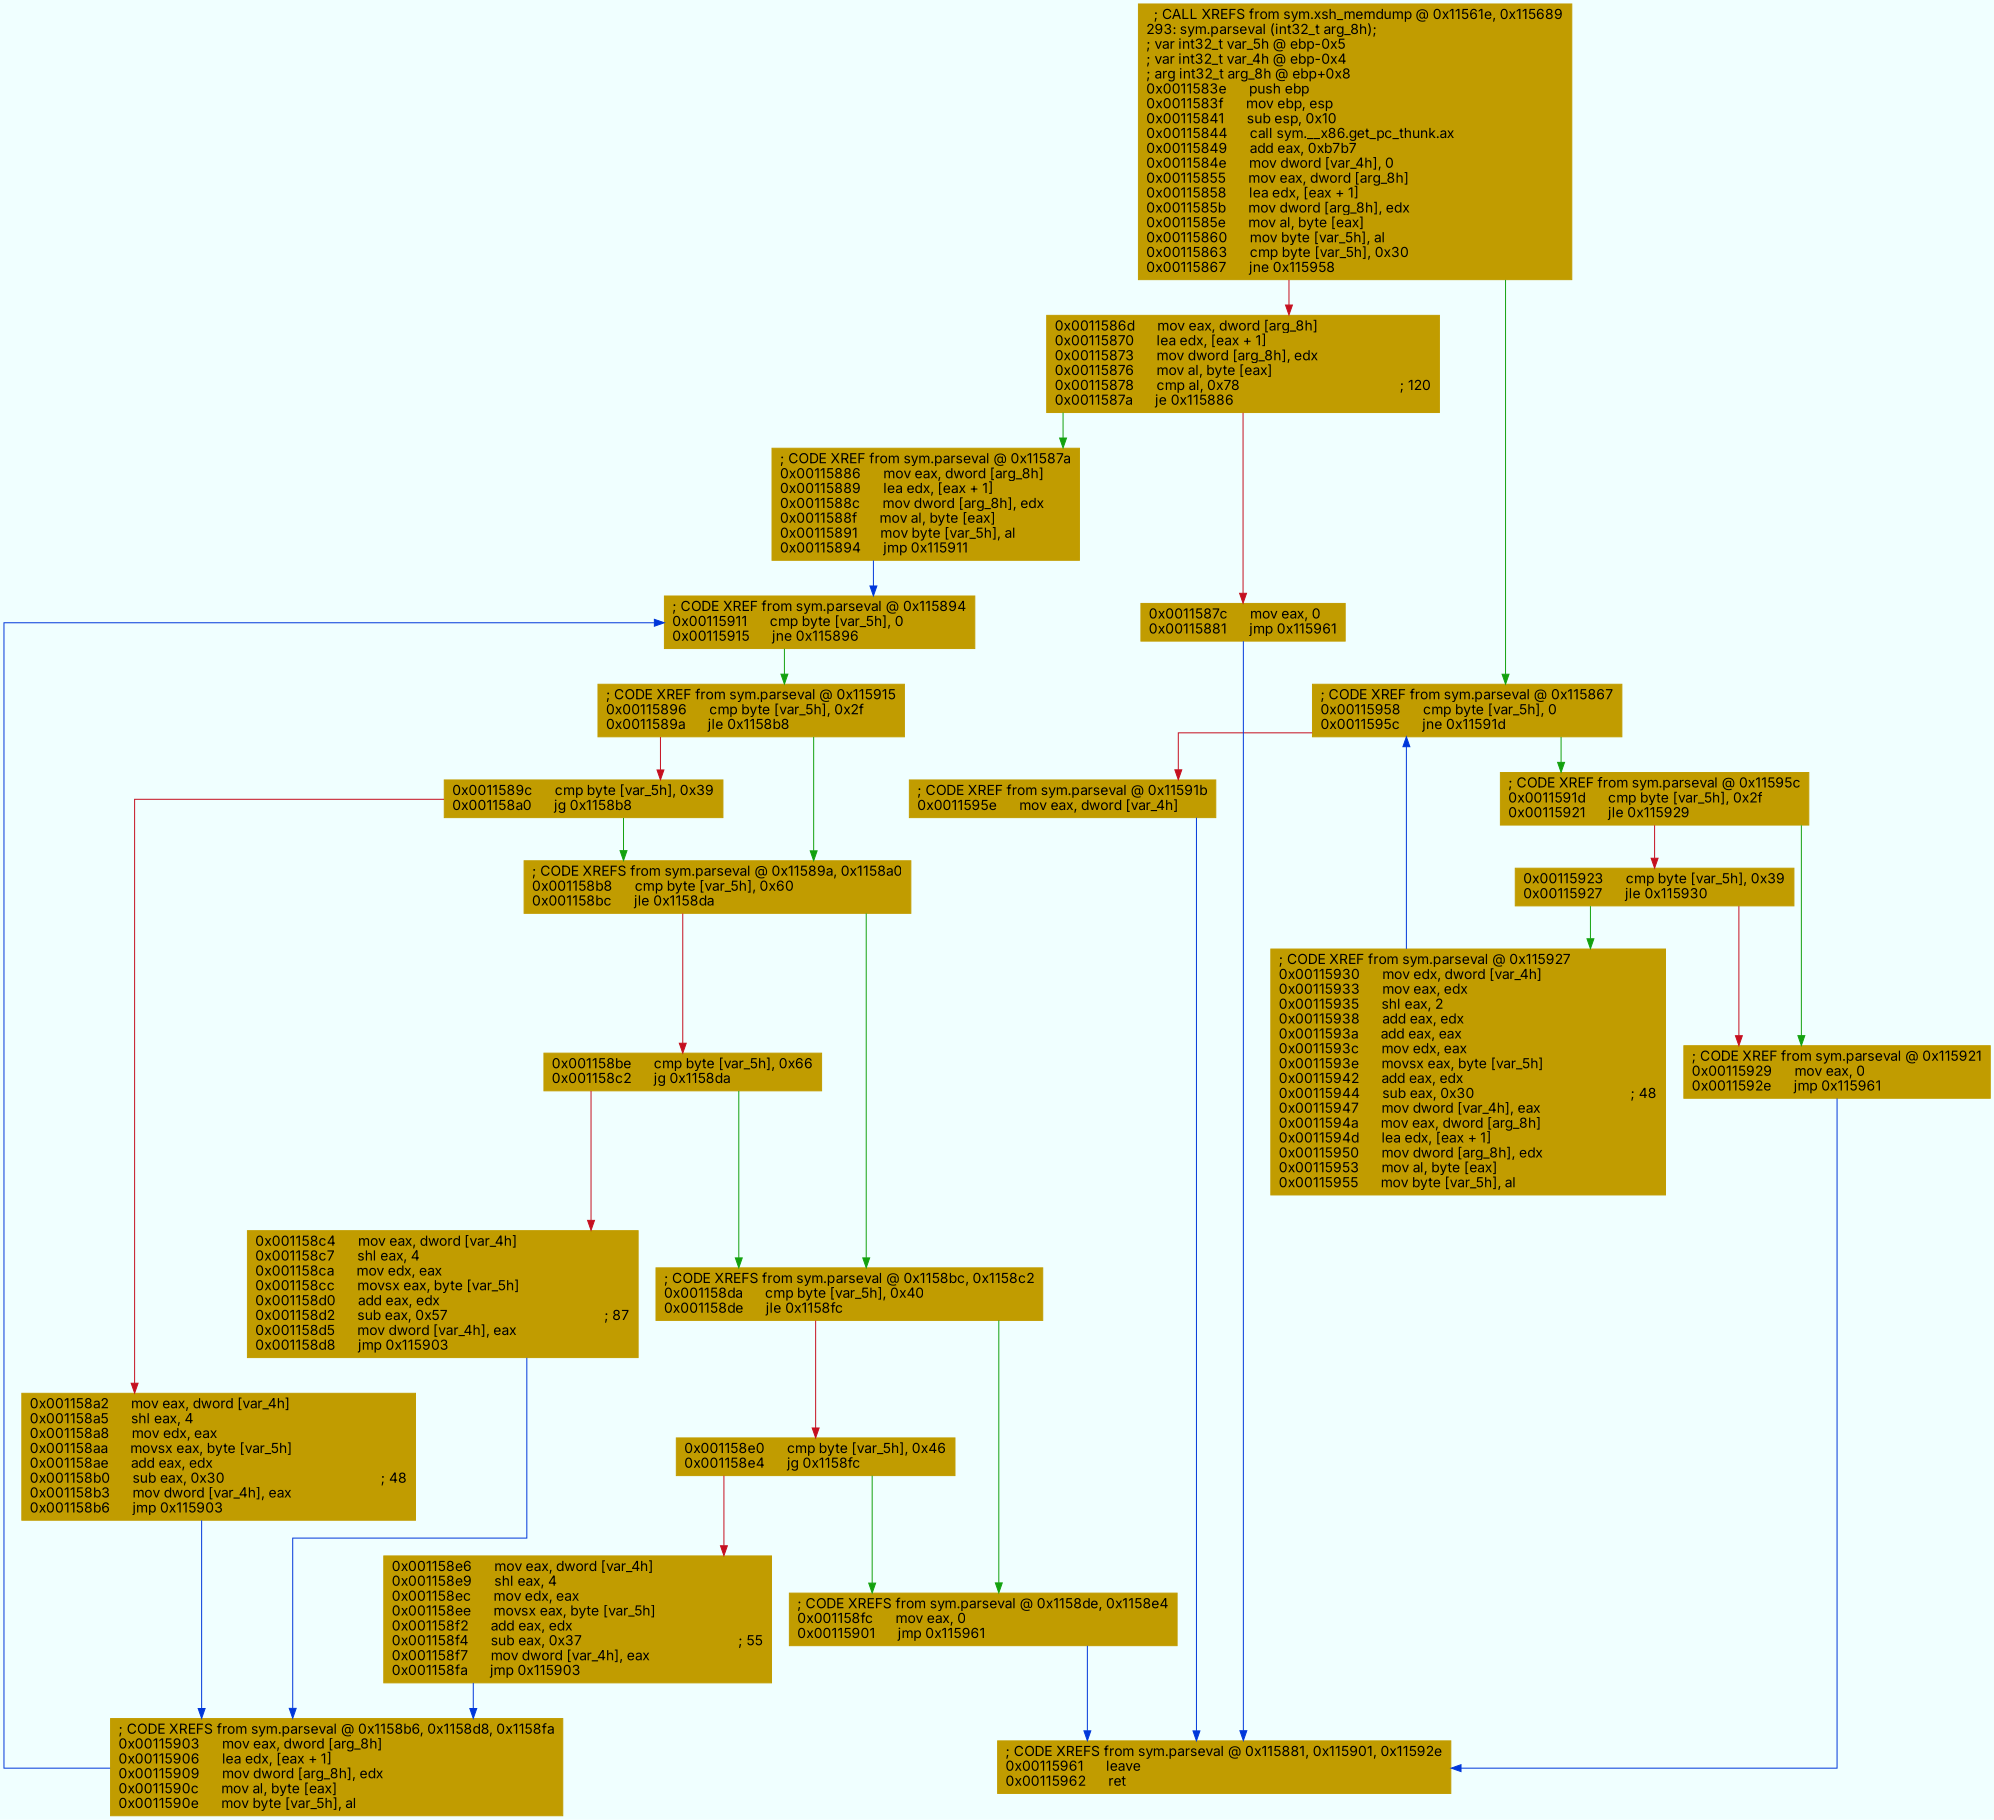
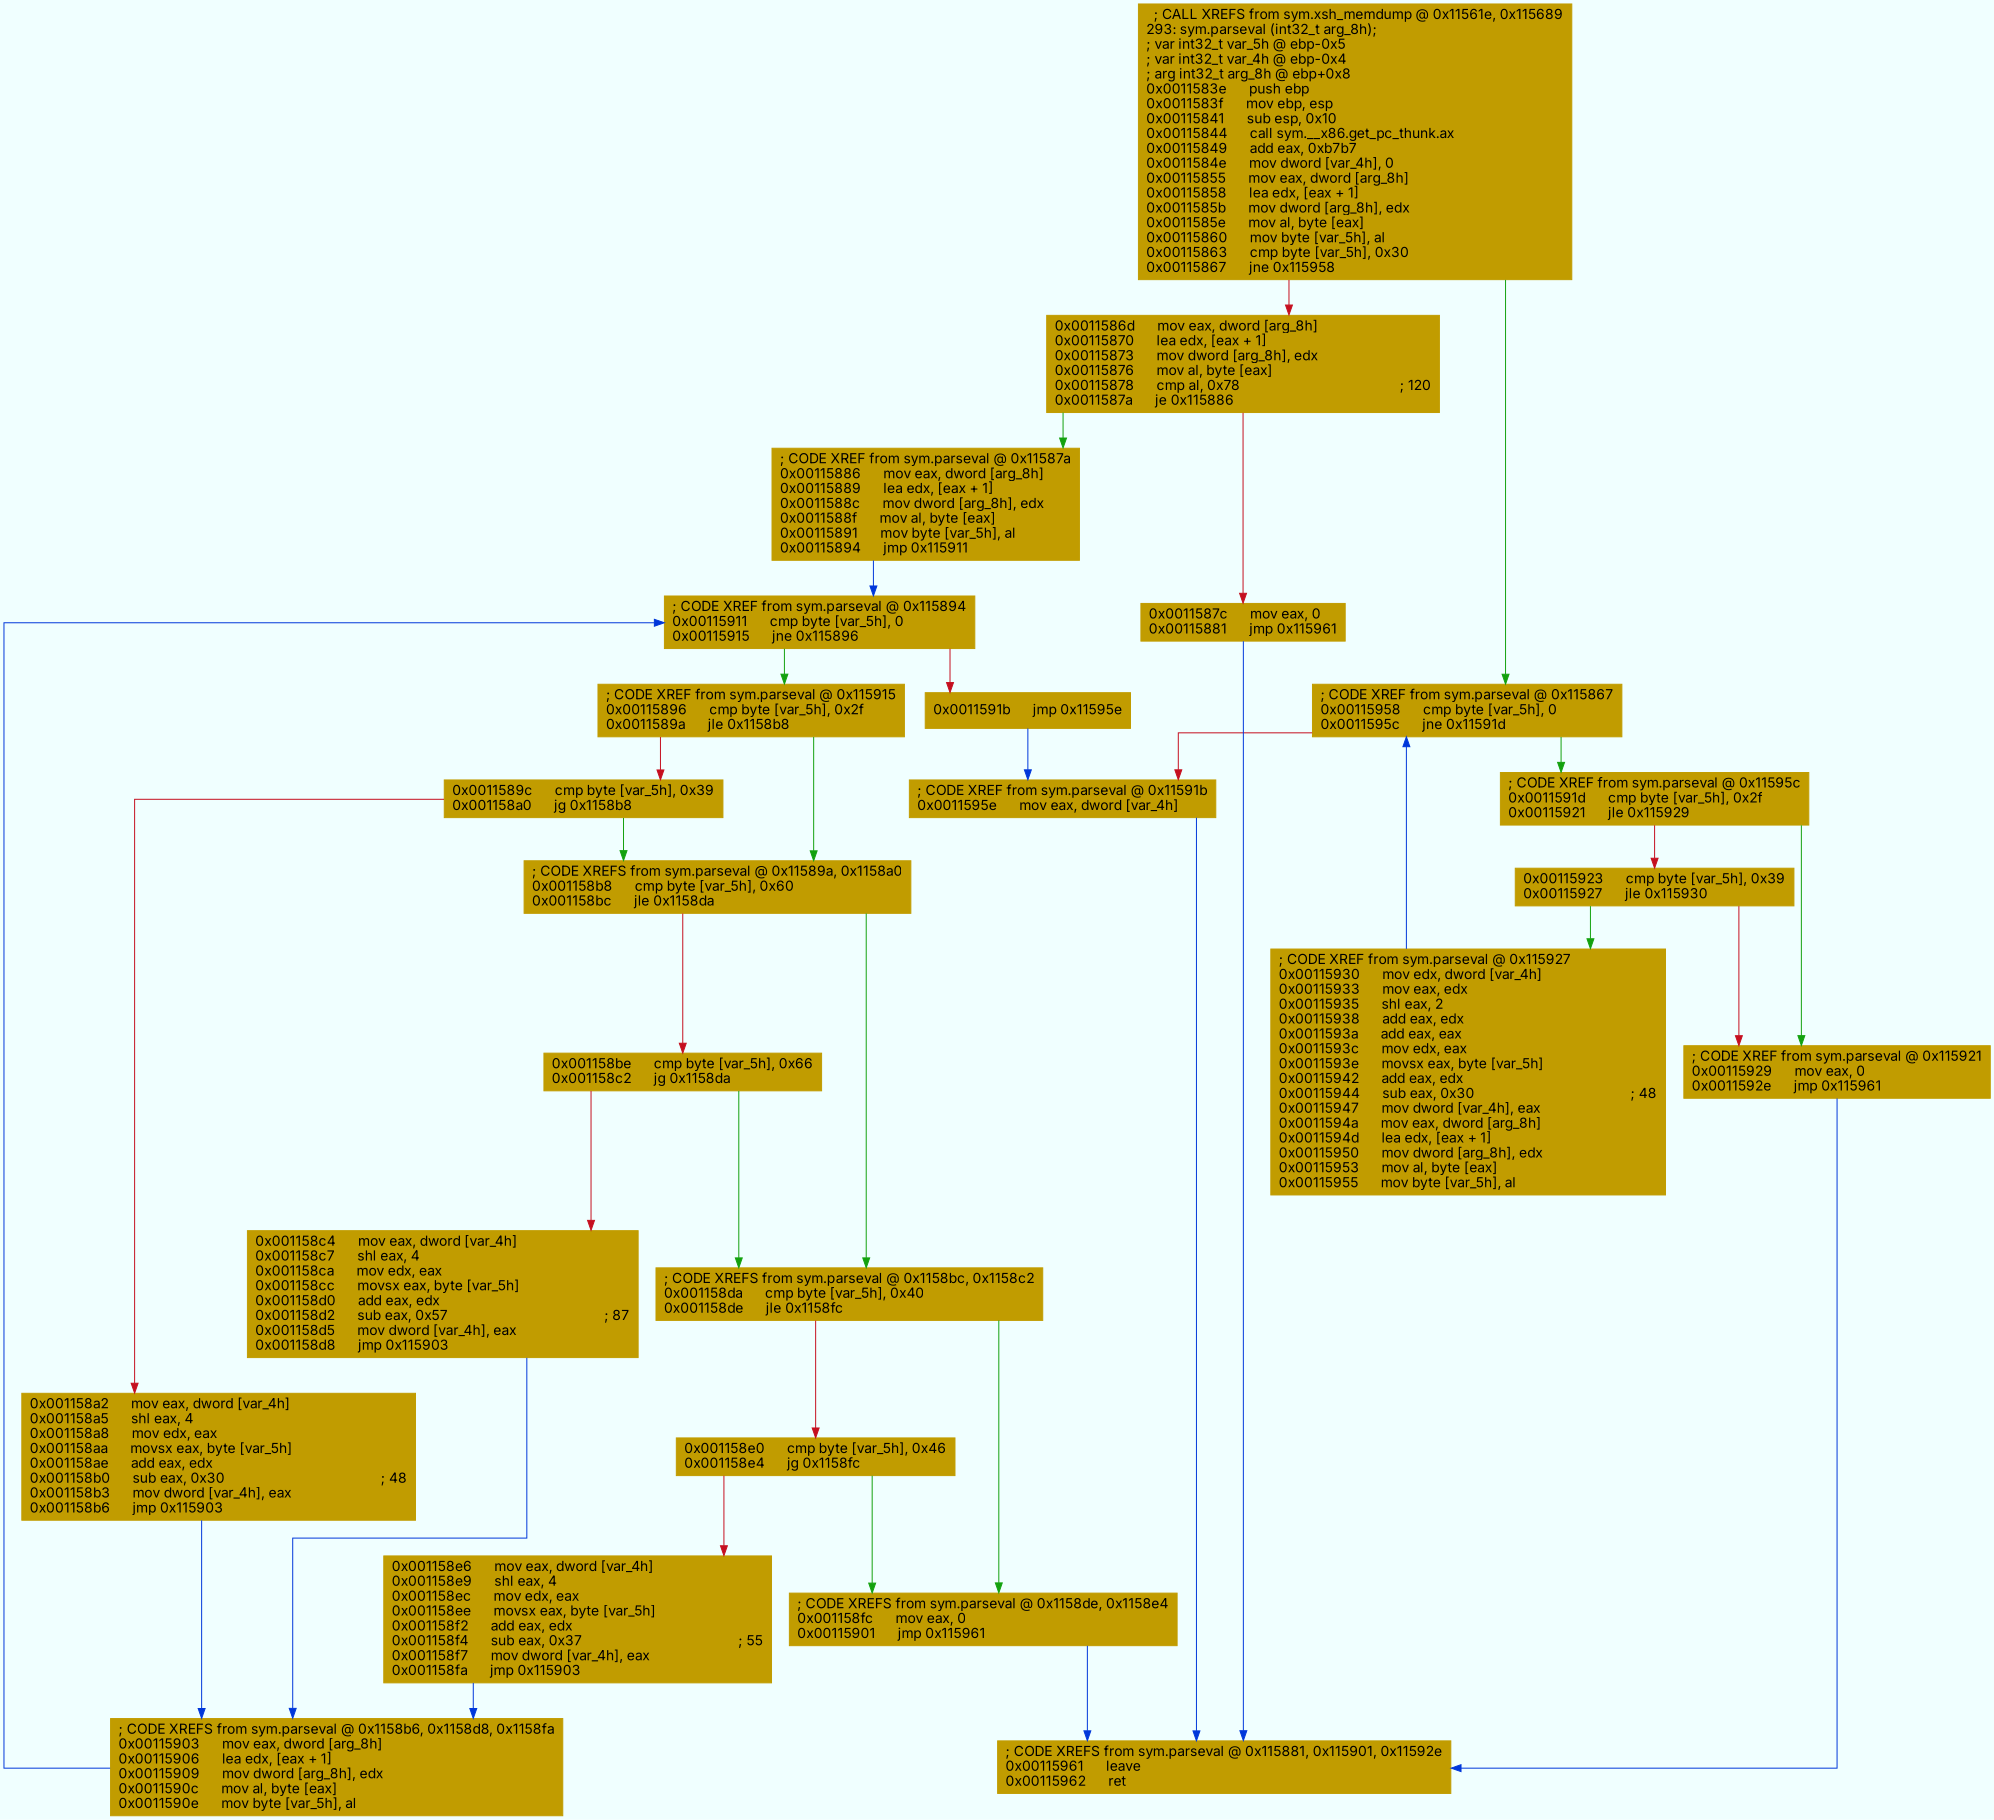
node "0x0011591b      jmp 0x11595e": added
